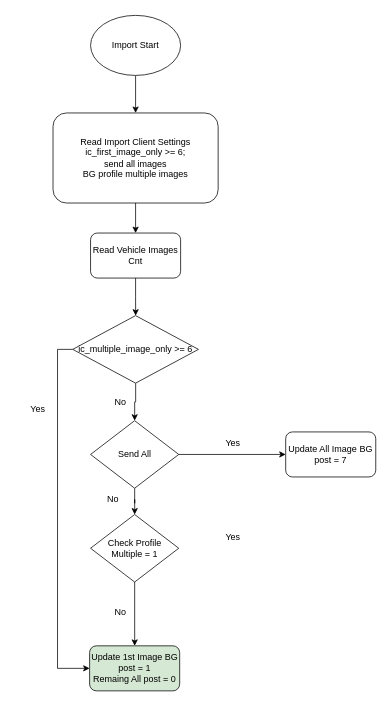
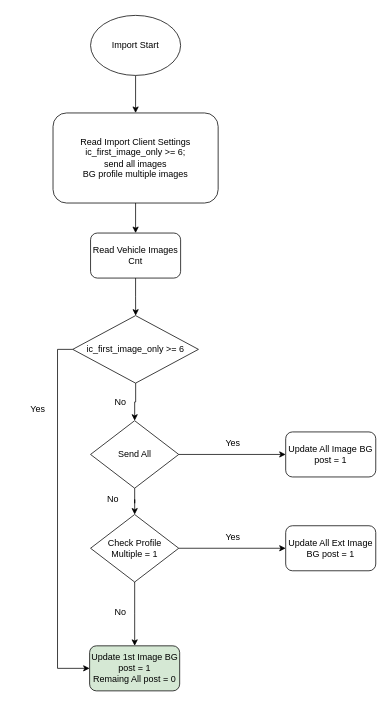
node "ic_multiple_image_only >= 6": label "ic_multiple_image_only >= 6" -> "ic_first_image_only >= 6"
node "Update All Image BG post = 7": label "Update All Image BG post = 7" -> "Update All Image BG post = 1"
edge "Check Profile Multiple = 1" -> "Update All Ext Image BG post = 1": added
node "Update All Ext Image BG post = 1": added
